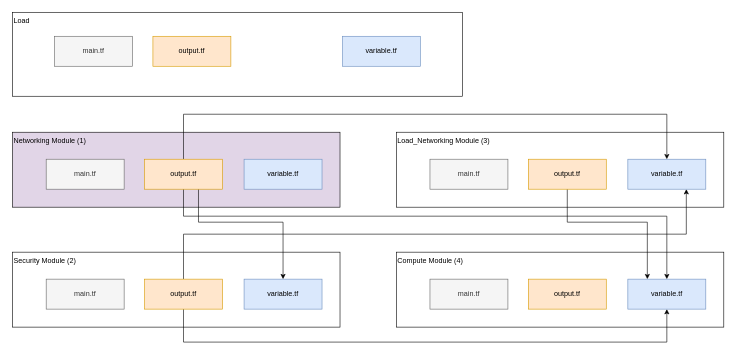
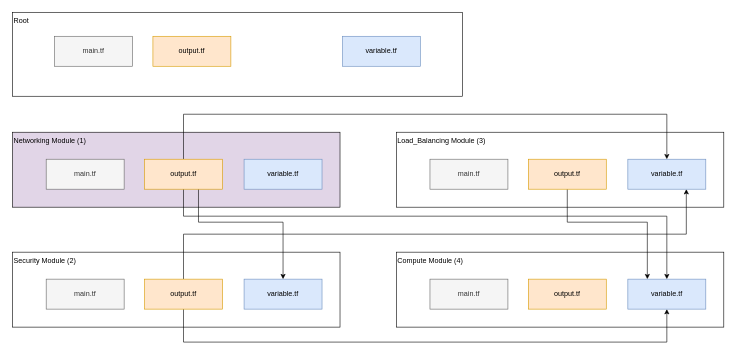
node "Load": label "Load" -> "Root"
node "Load_Networking Module (3)": label "Load_Networking Module (3)" -> "Load_Balancing Module (3)"
